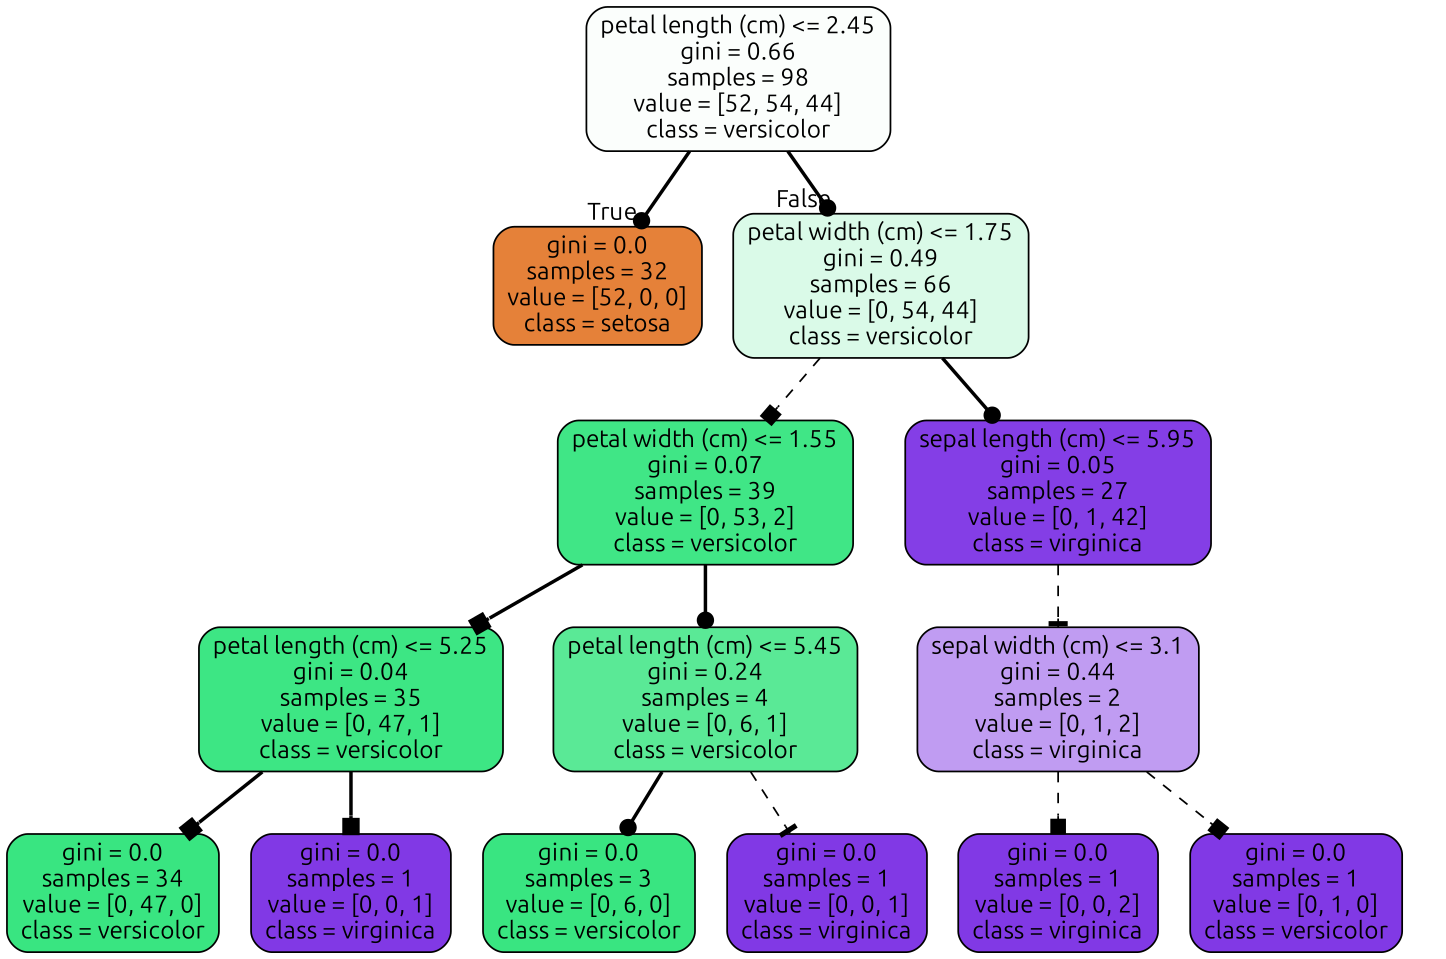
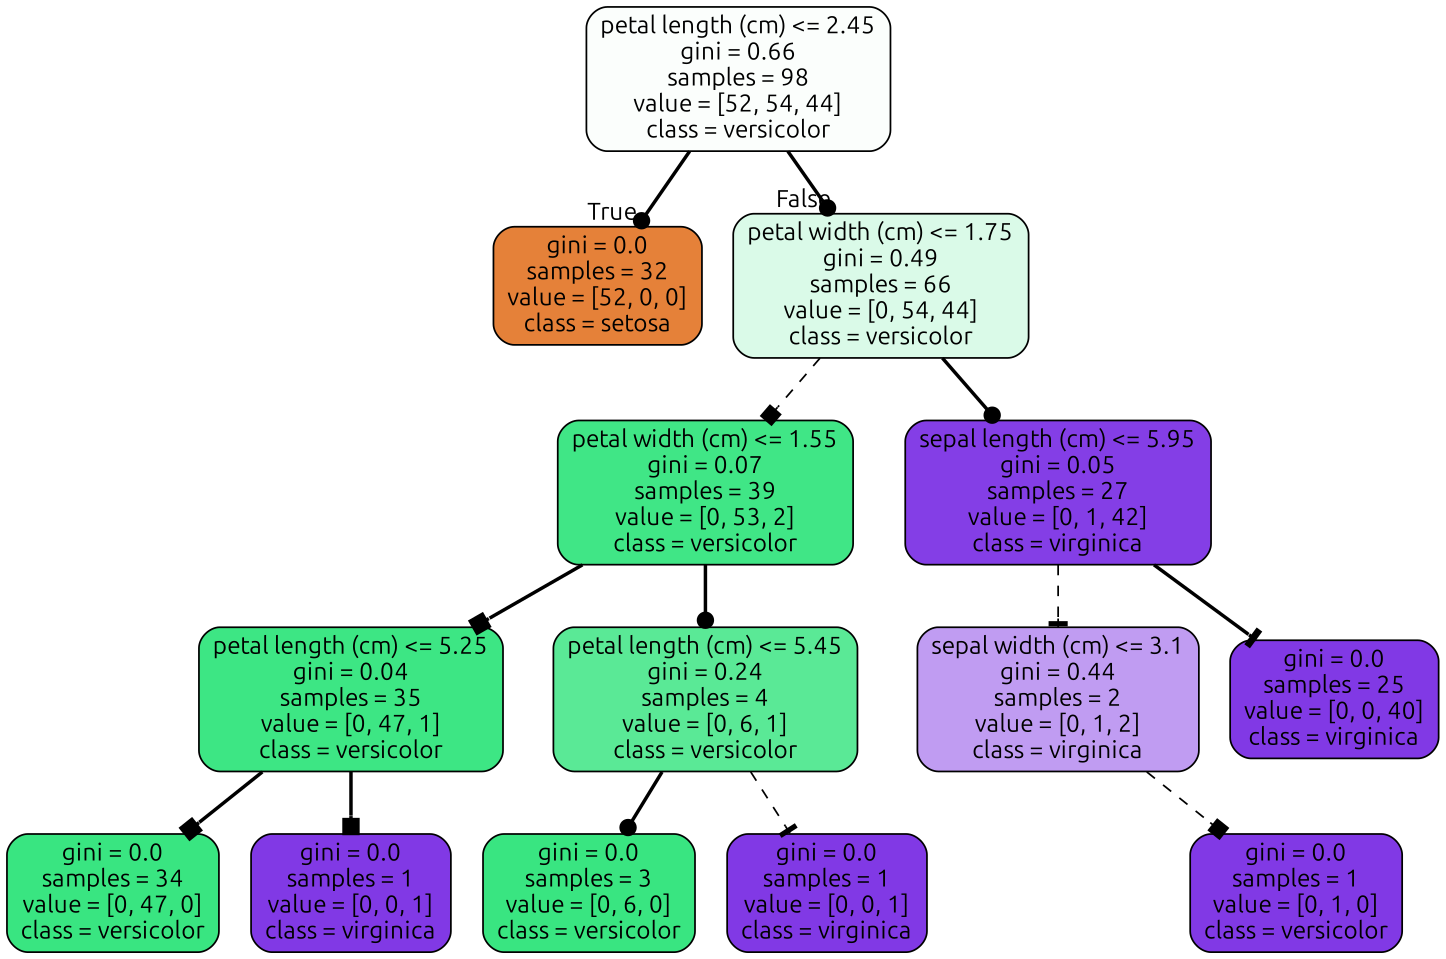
node "gini = 0.0 samples = 25 value = [0, 0, 40] class = virginica": added
node "gini = 0.0 samples = 1 value = [0, 0, 2] class = virginica": removed
